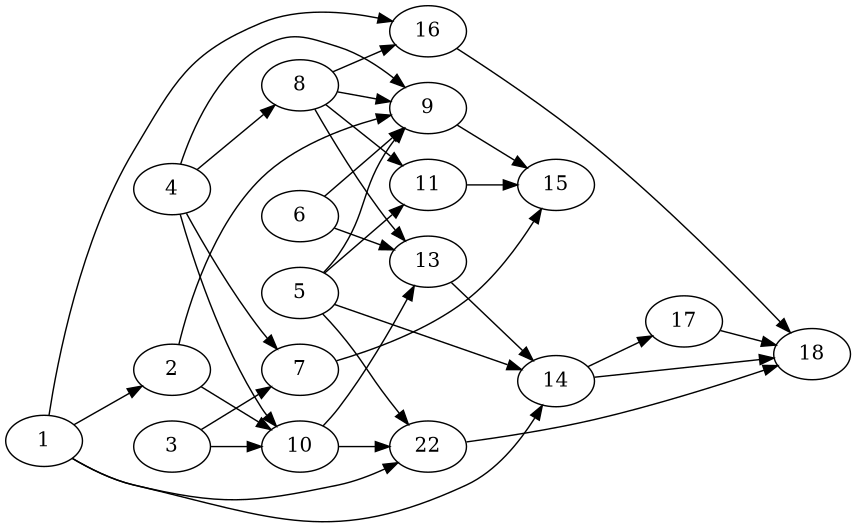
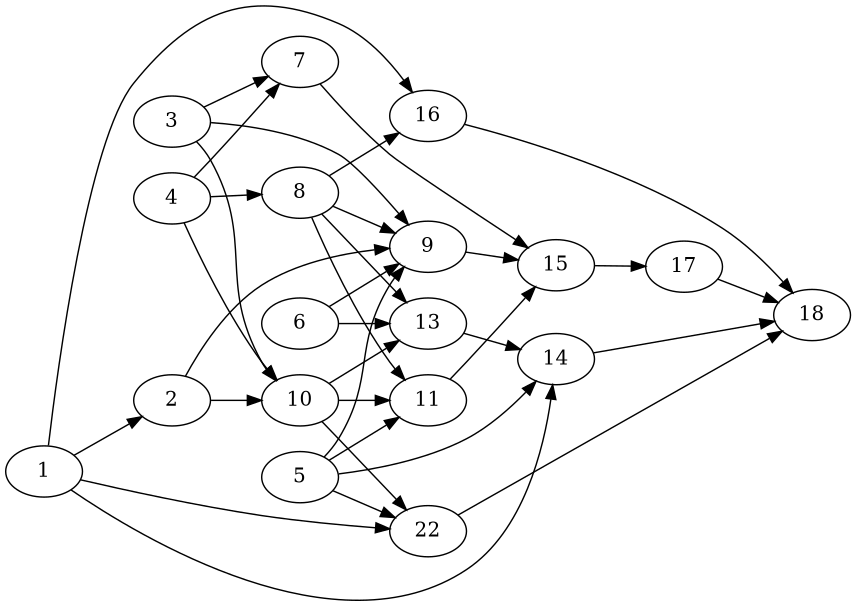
edge "4" -> "9": now "3" -> "9"
edge "14" -> "17": now "15" -> "17"
edge "10" -> "11": added
